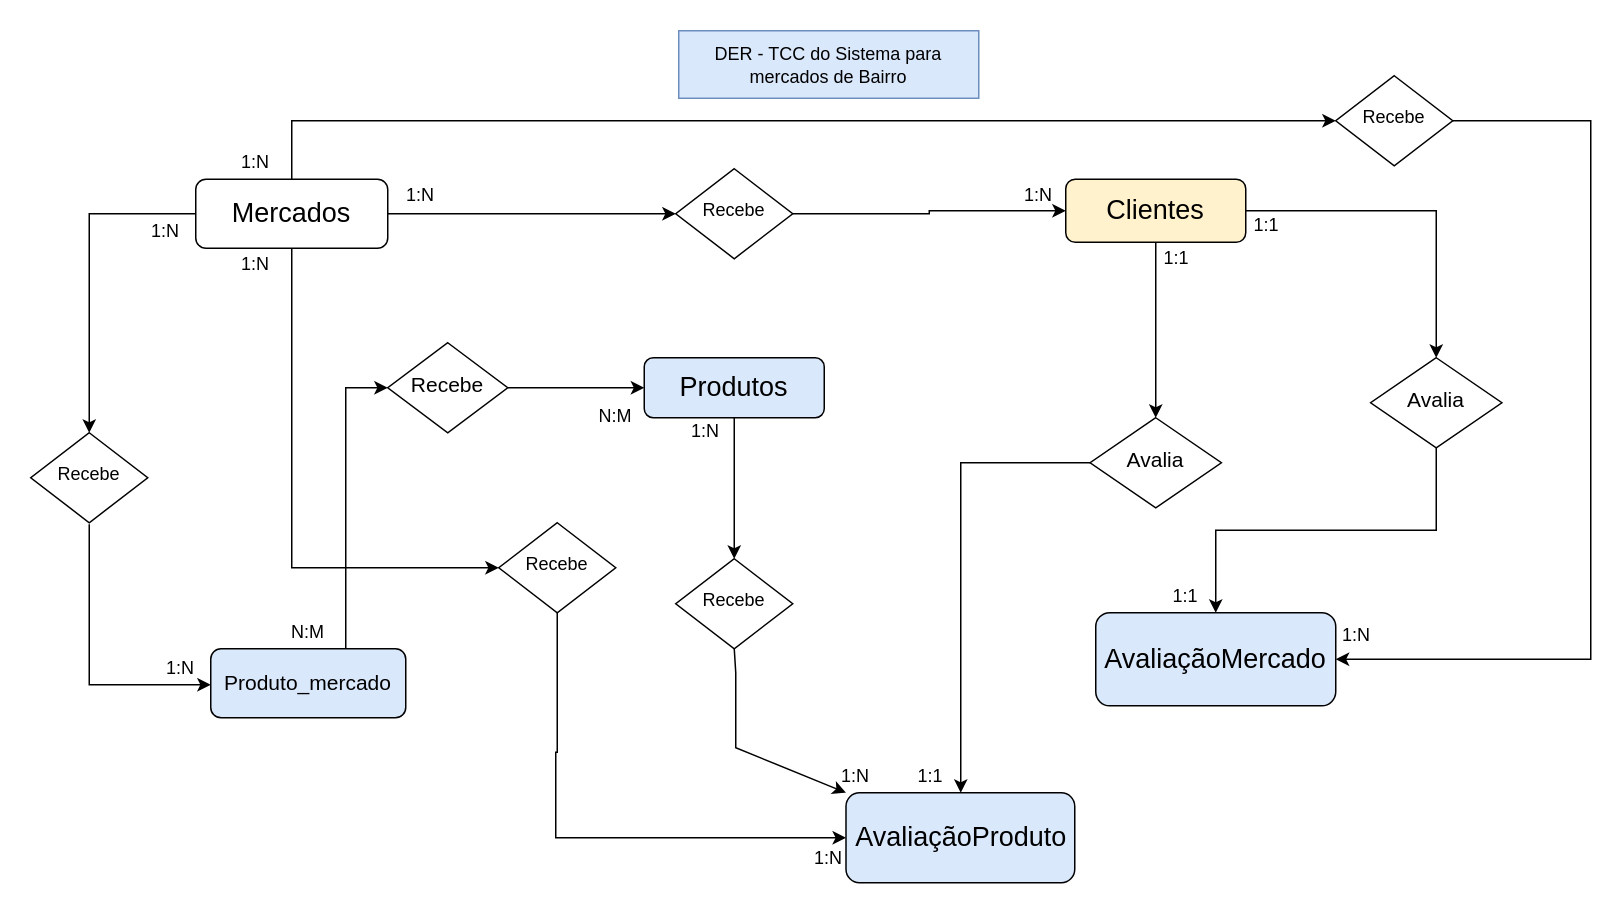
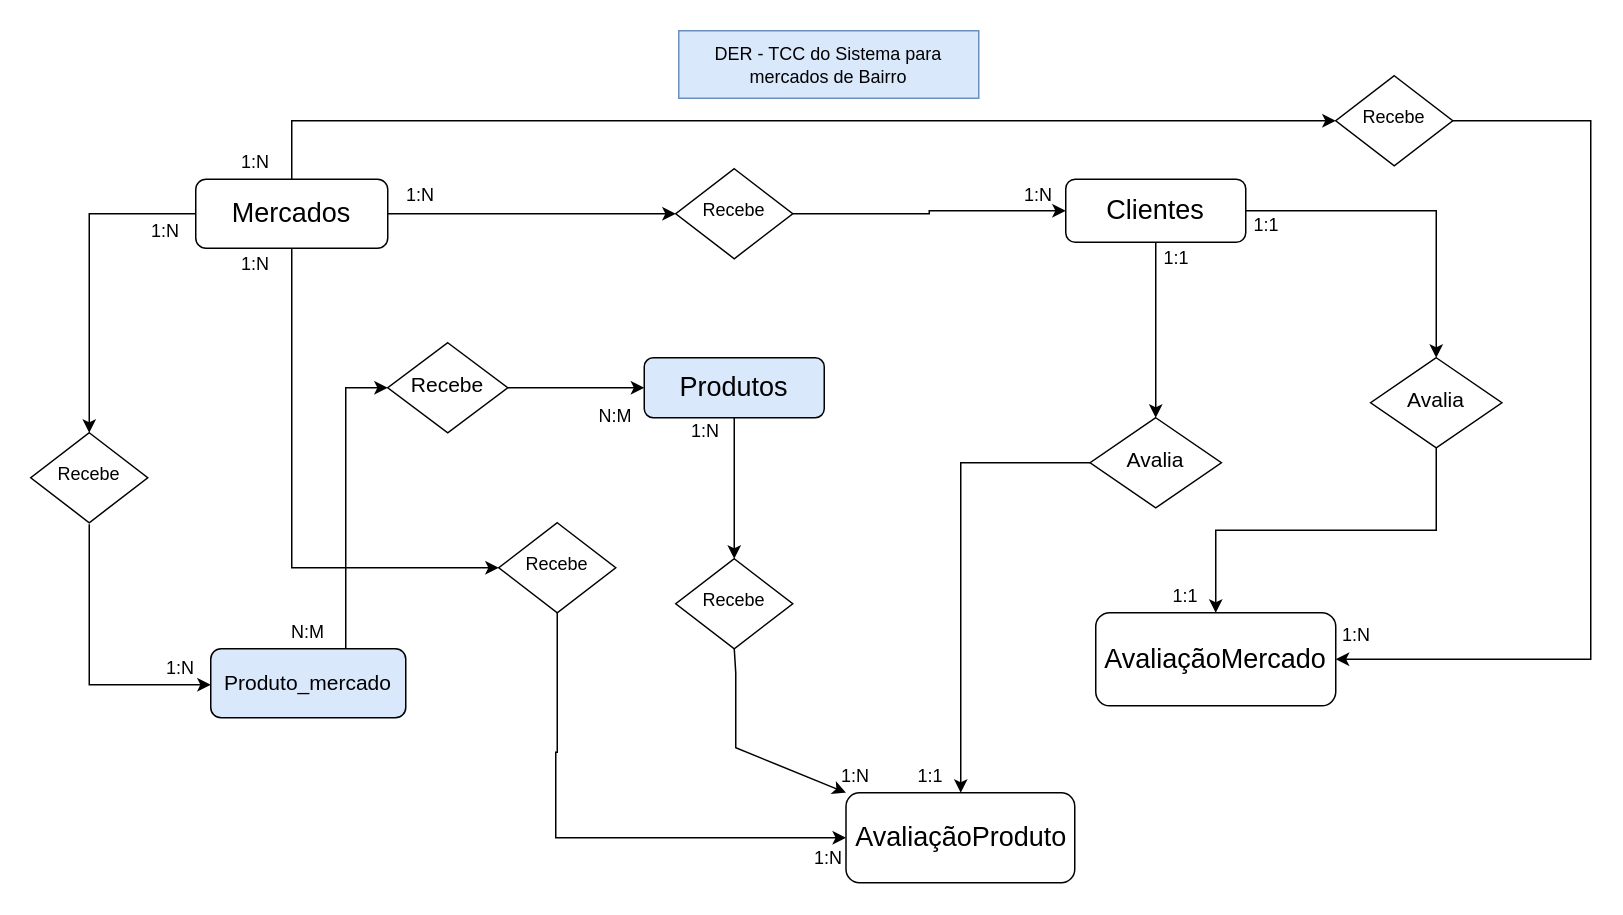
node "Clientes": fillcolor #fff2cc -> #ffffff
node "AvaliaçãoMercado": fillcolor #dae8fc -> #ffffff
node "AvaliaçãoProduto": fillcolor #dae8fc -> #ffffff
